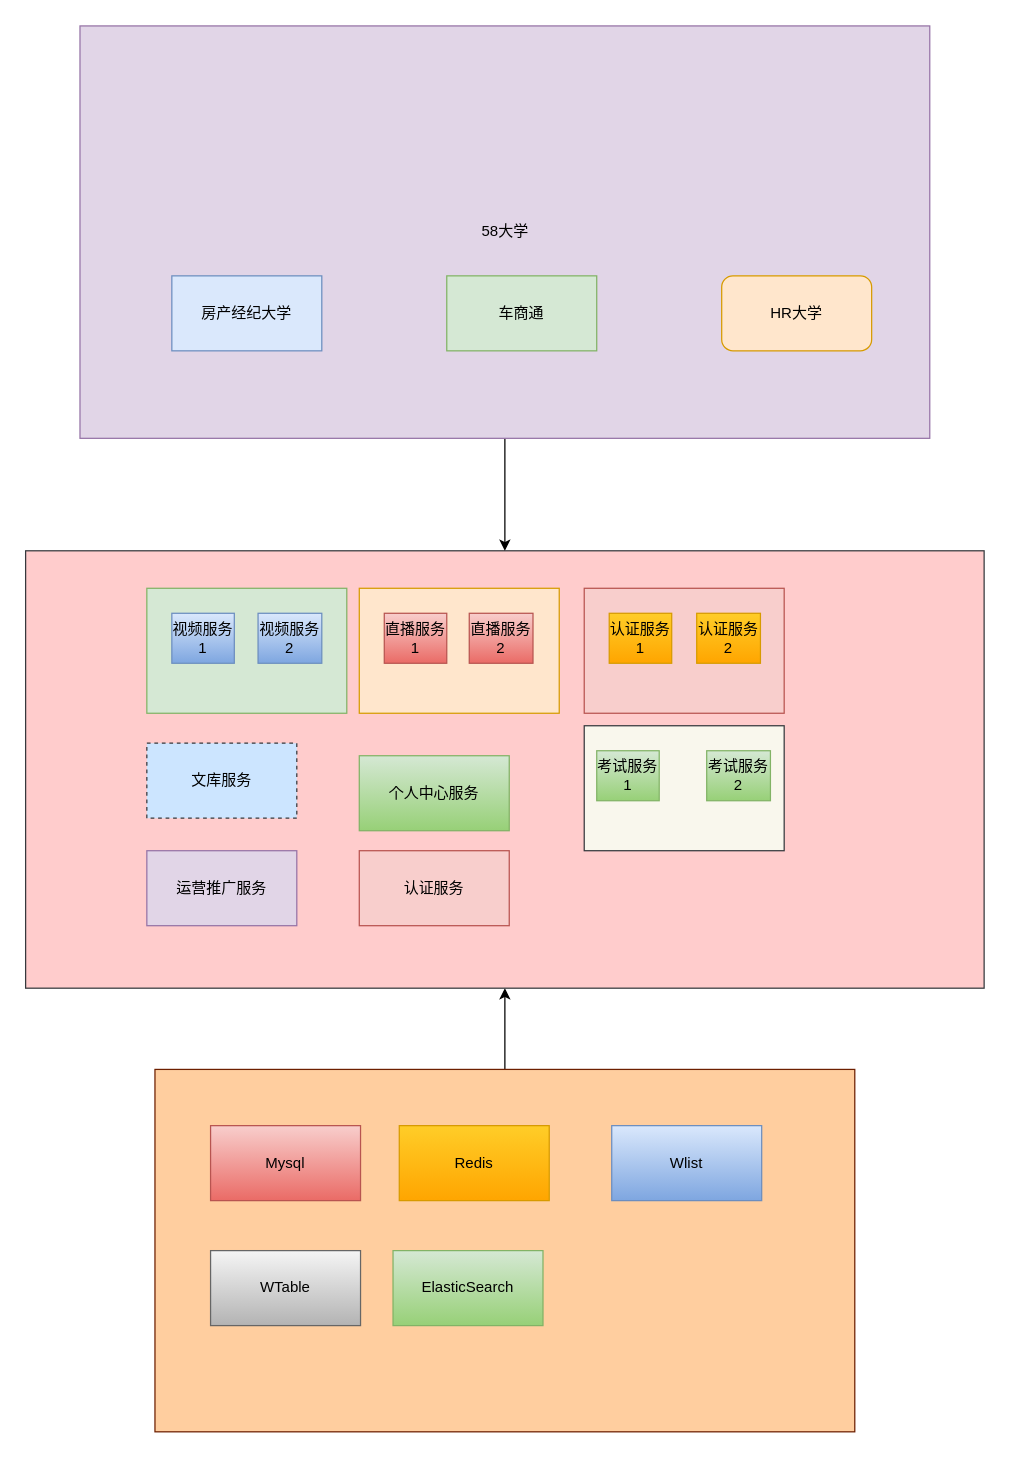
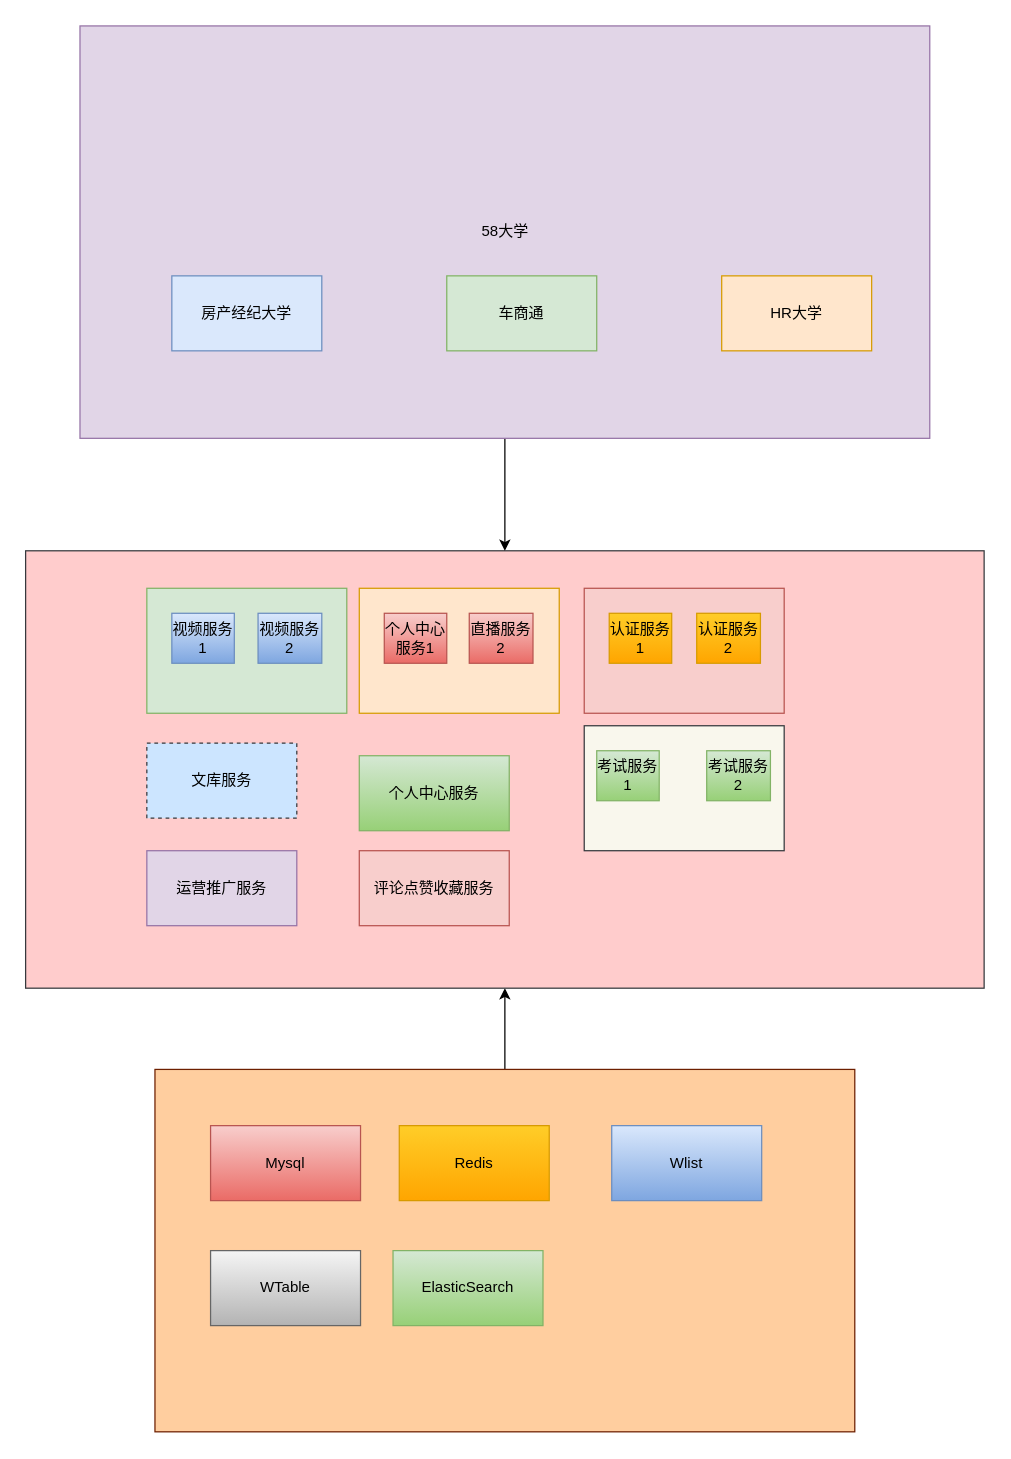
node "HR大学": shape rounded rectangle -> rectangle
node "直播服务1": label "直播服务1" -> "个人中心服务1"
node "认证服务": label "认证服务" -> "评论点赞收藏服务"
